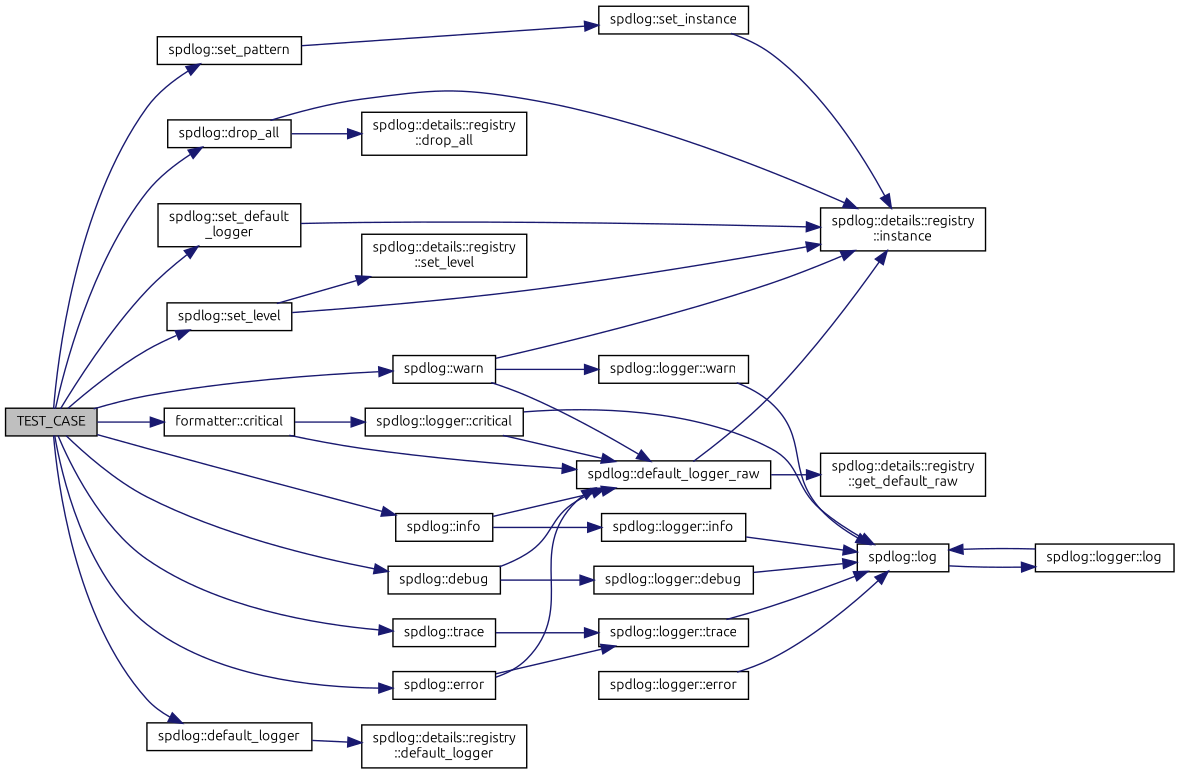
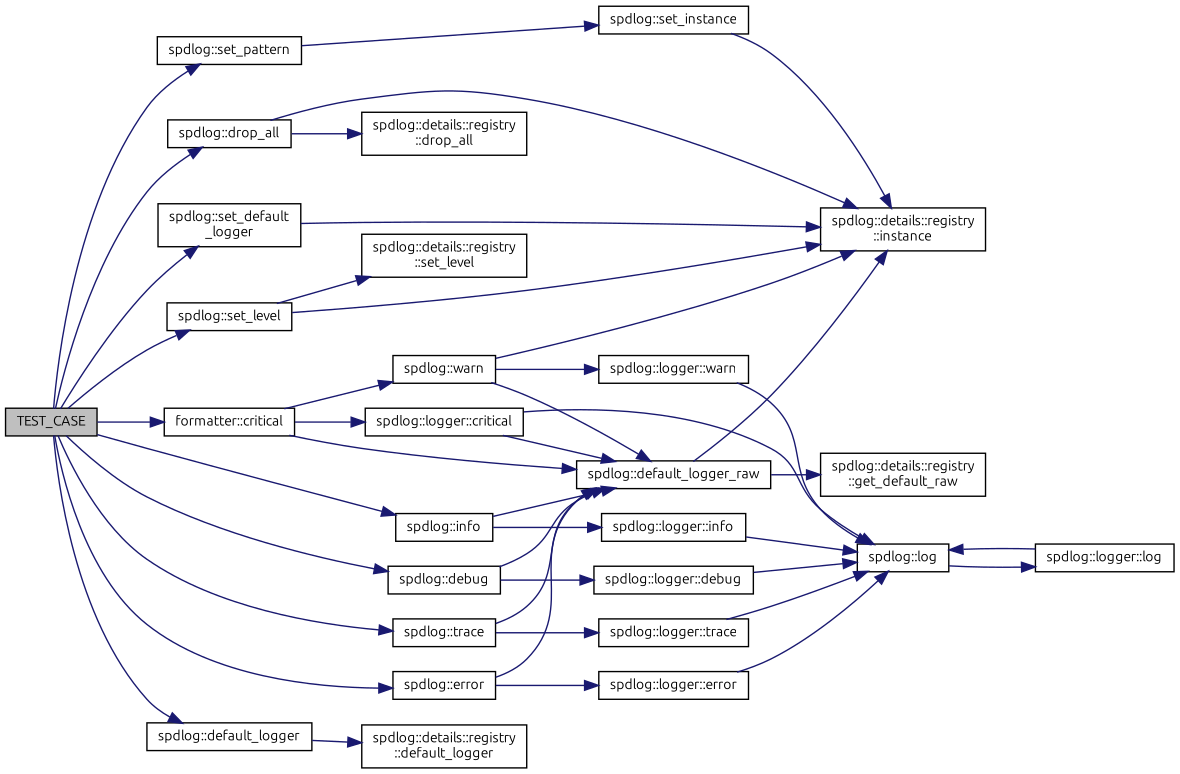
edge "TEST_CASE" -> "spdlog::warn": now "formatter::critical" -> "spdlog::warn"
edge "spdlog::trace" -> "spdlog::default_logger_raw": added
edge "spdlog::error" -> "spdlog::logger::trace": now "spdlog::error" -> "spdlog::logger::error"
